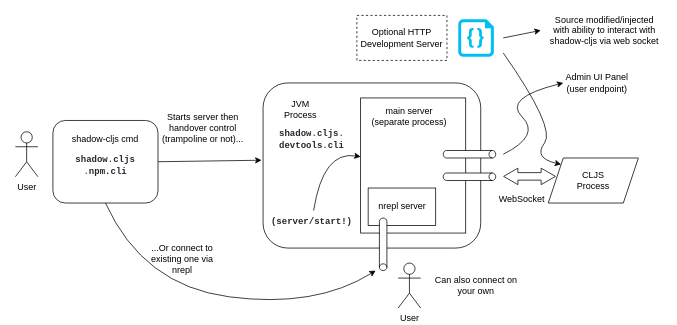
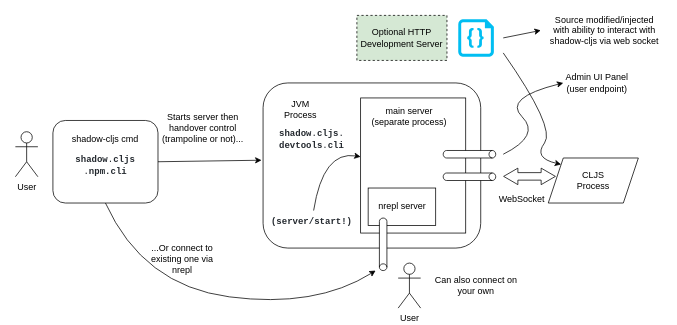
node "Optional HTTP Development Server": fillcolor #ffffff -> #d5e8d4
